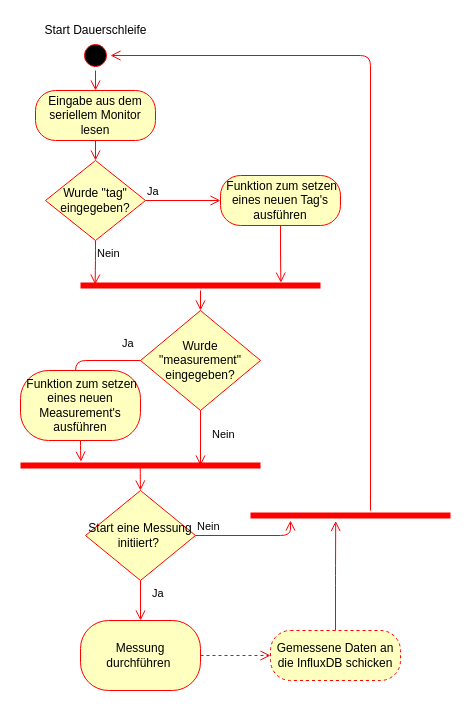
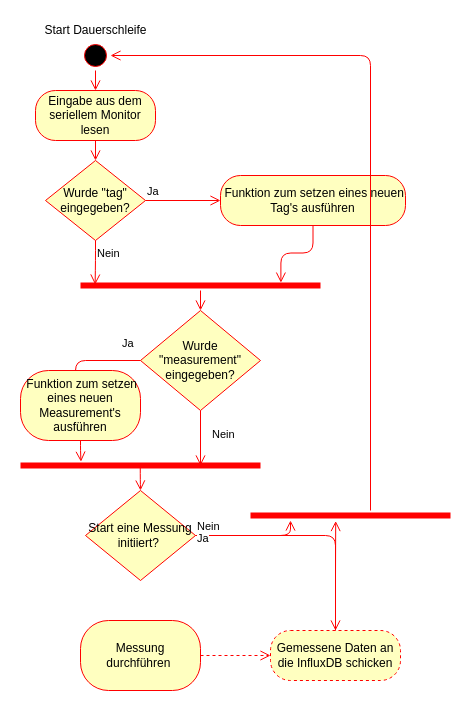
node "Funktion zum setzen eines neuen Tag's ausführen": size 120x50 -> 185x50
edge "Start eine Messung initiiert?" -> "Messung durchführen": now "Start eine Messung initiiert?" -> "Gemessene Daten an die InfluxDB schicken"
